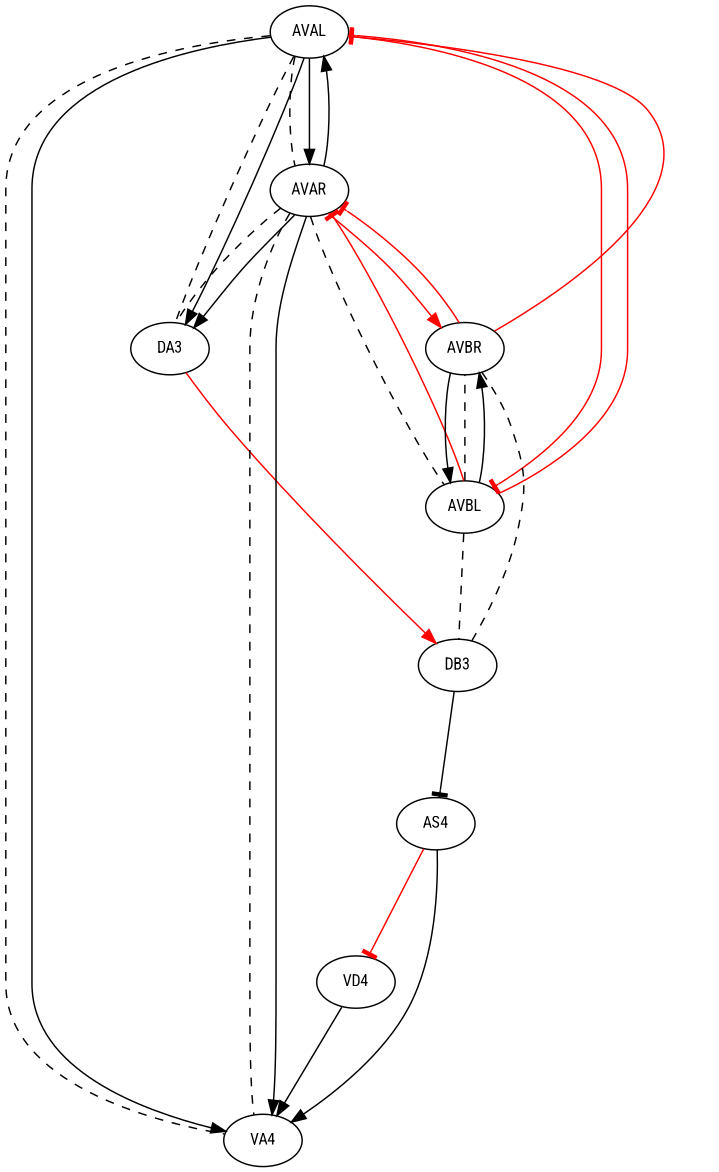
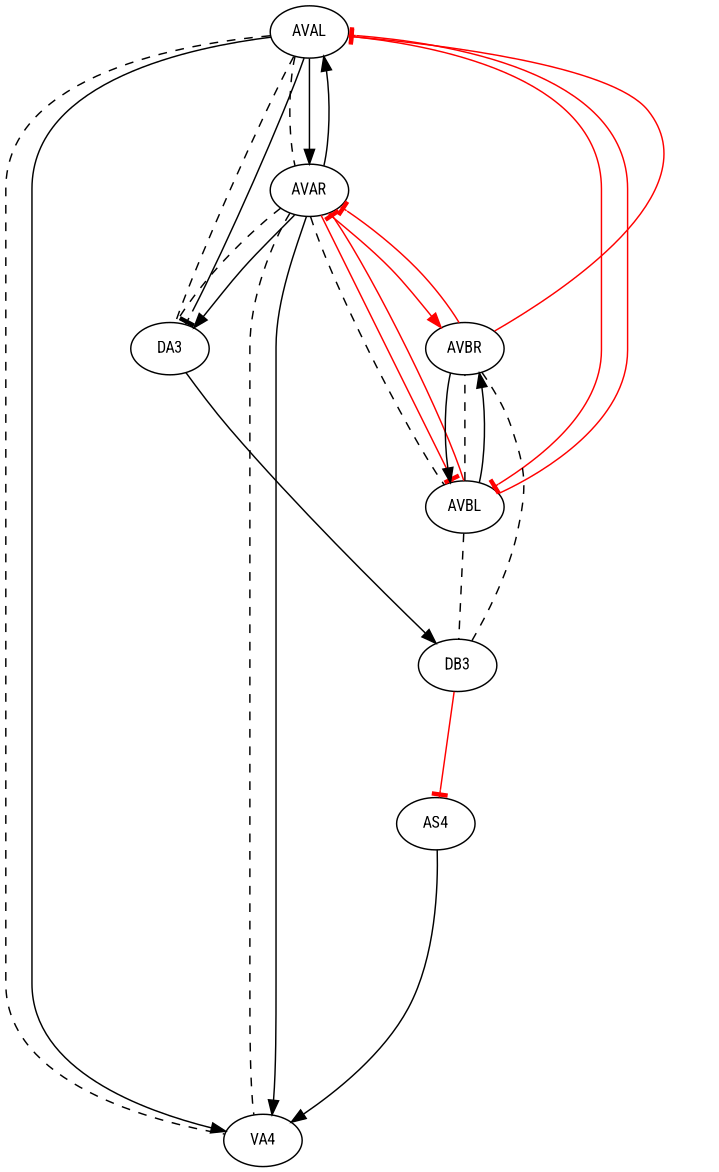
edge "AVAL" -> "DA3": arrowhead normal -> tee
edge "AVAR" -> "AVBL": added
edge "DA3" -> "DB3": color red -> black
edge "DB3" -> "AS4": color black -> red
node "VD4": removed
